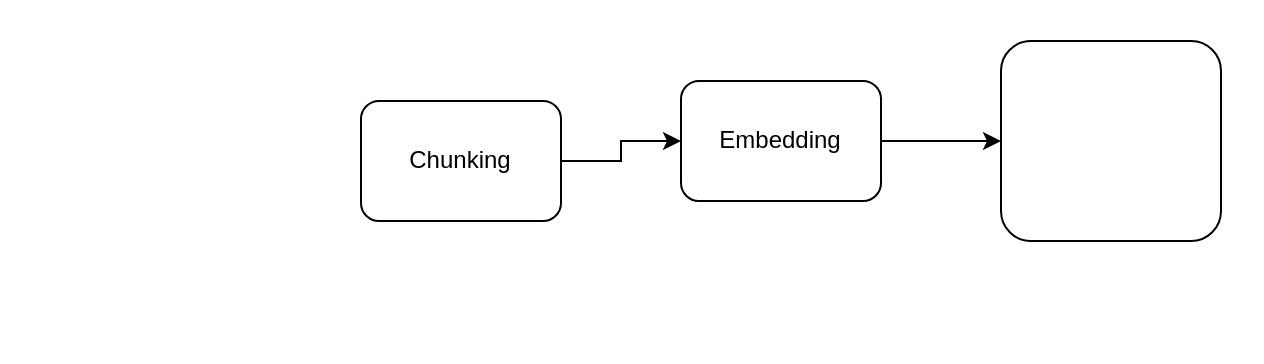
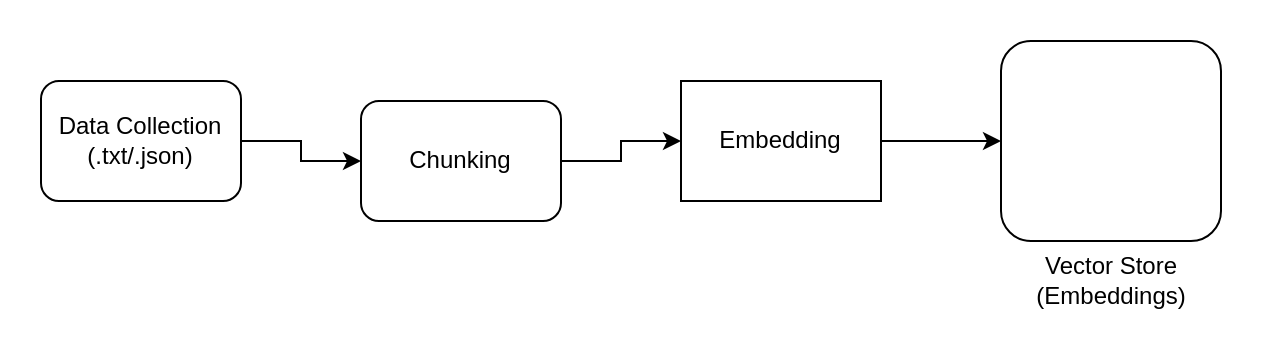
node "Data Collection (.txt/.json)": added
node "Embedding": shape rounded rectangle -> rectangle
edge "Data Collection (.txt/.json)" -> "Chunking": added
node "Vector Store(Embeddings)": added
